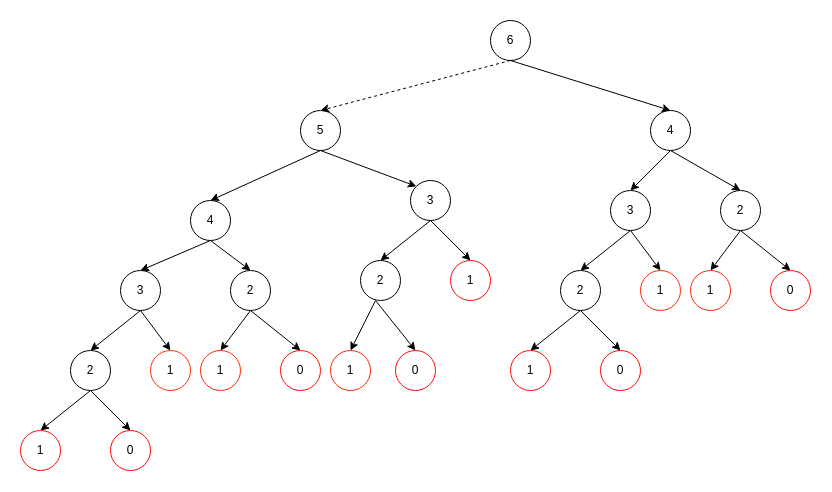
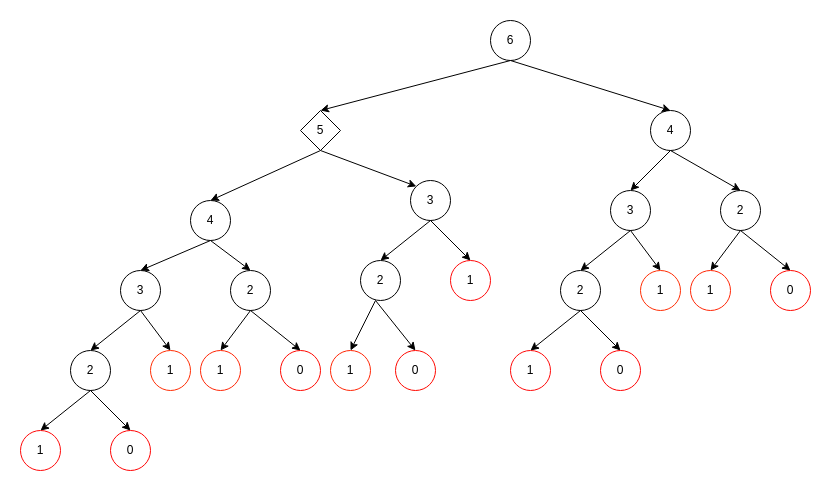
edge "6" -> "5": style dashed -> solid
node "5": shape ellipse -> diamond
